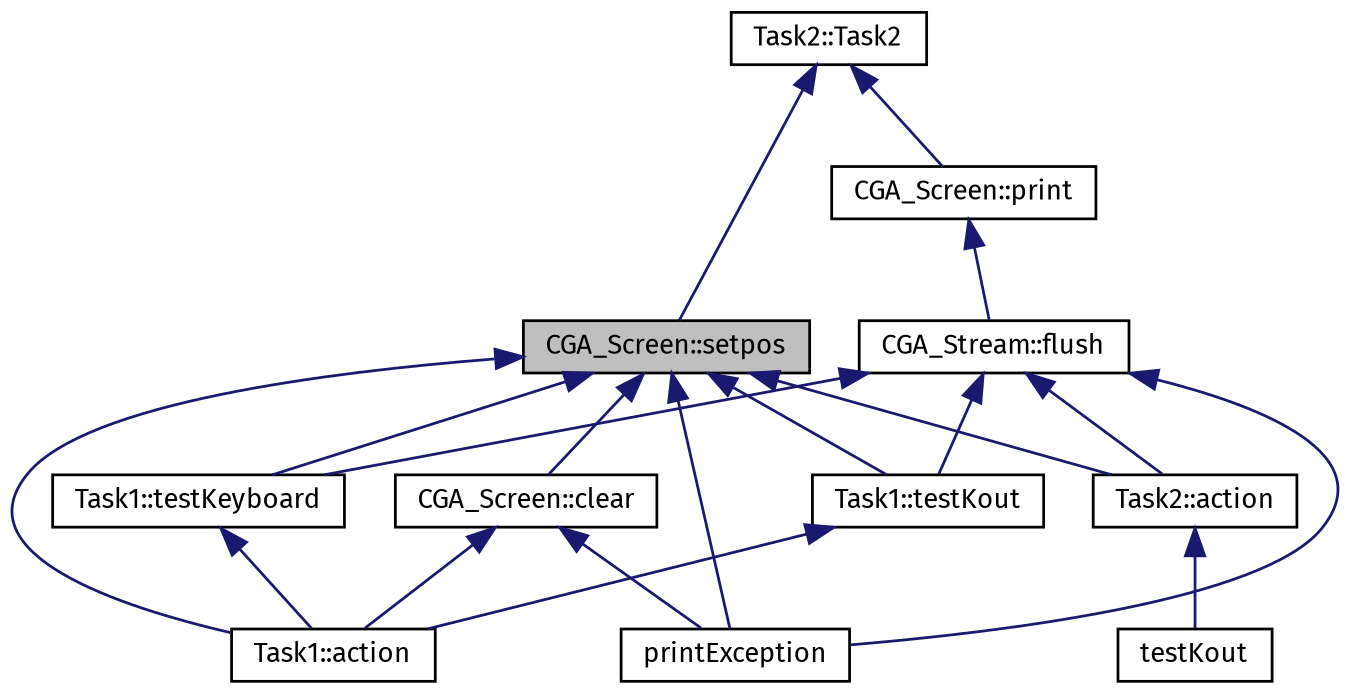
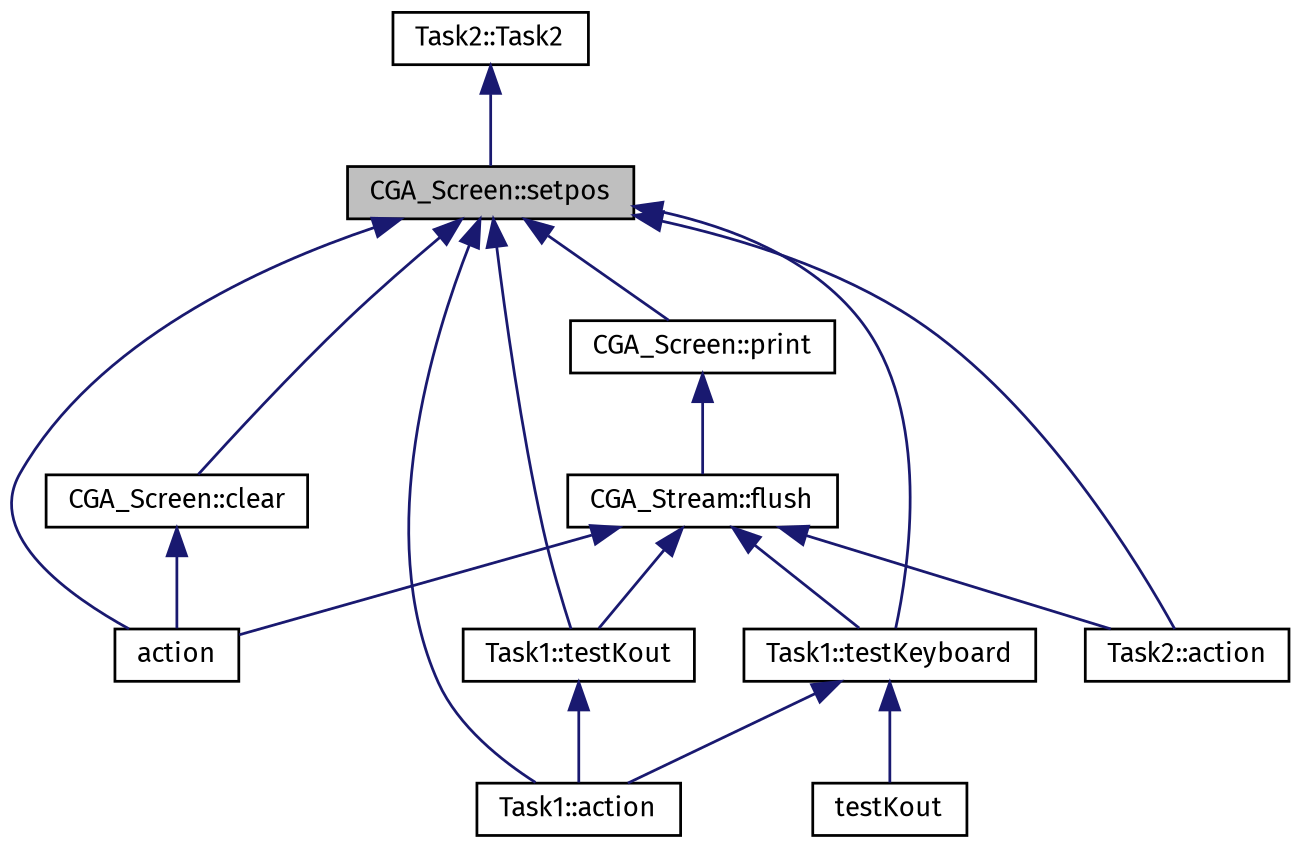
edge "CGA_Screen::print" -> "Task2::Task2": now "CGA_Screen::print" -> "CGA_Screen::setpos"
edge "Task1::action" -> "CGA_Screen::clear": removed
edge "testKout" -> "Task2::action": now "testKout" -> "Task1::testKeyboard"
node "printException": label "printException" -> "action"
